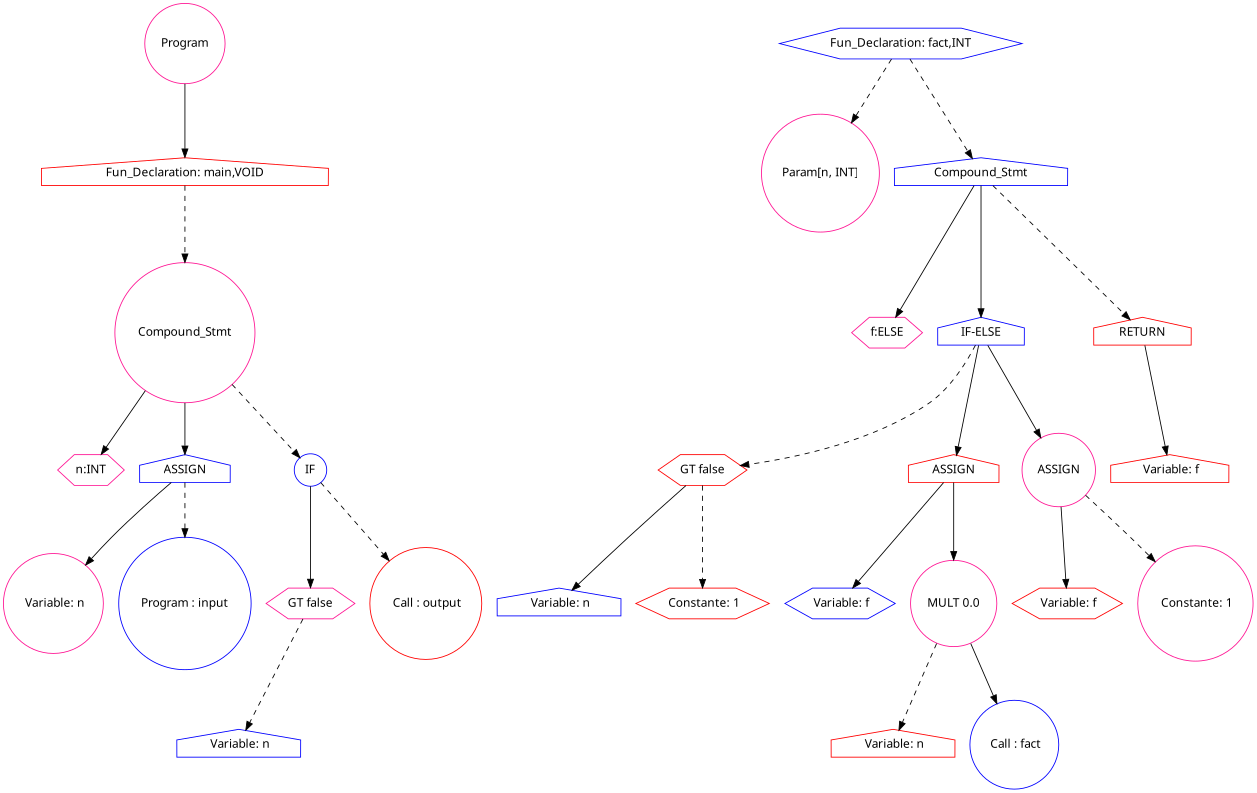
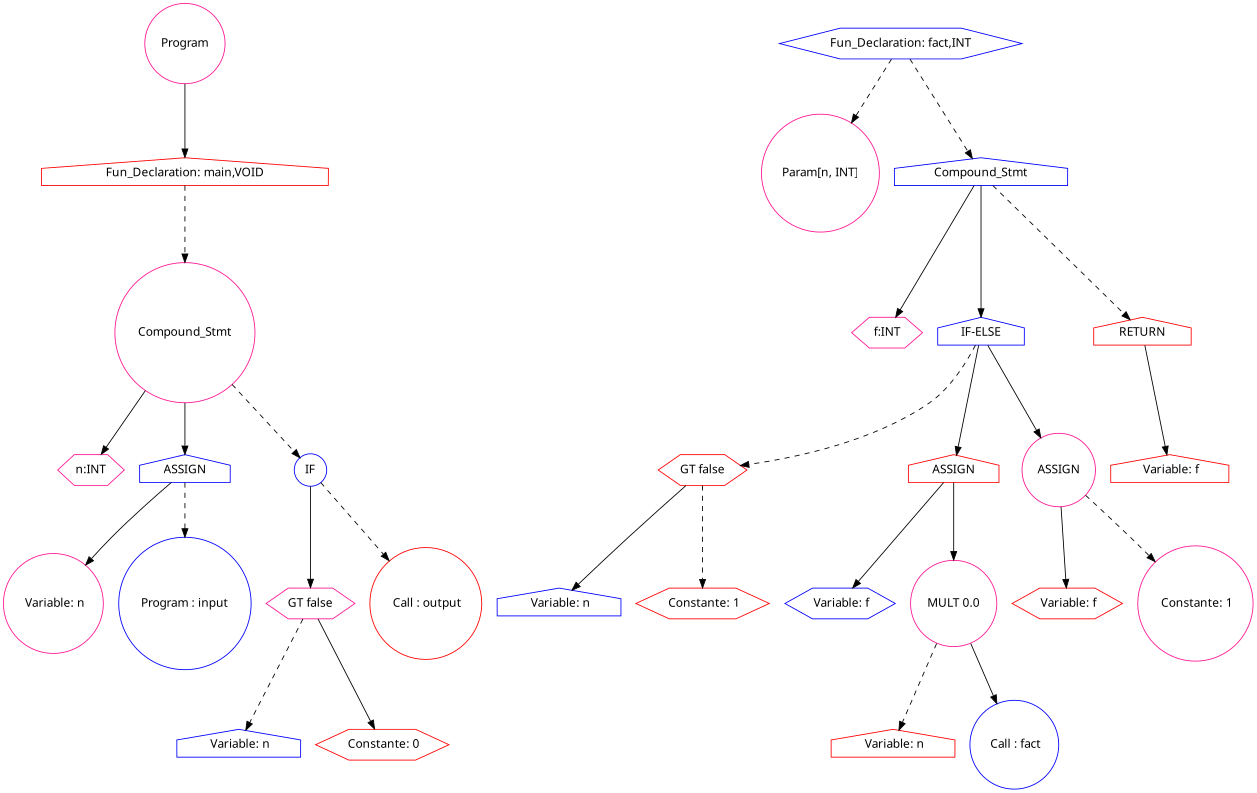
node "f:ELSE": label "f:ELSE" -> "f:INT"
node "Constante: 0": added
